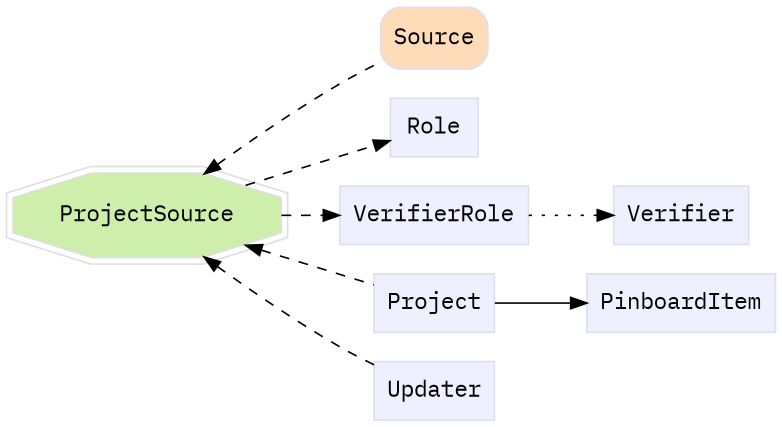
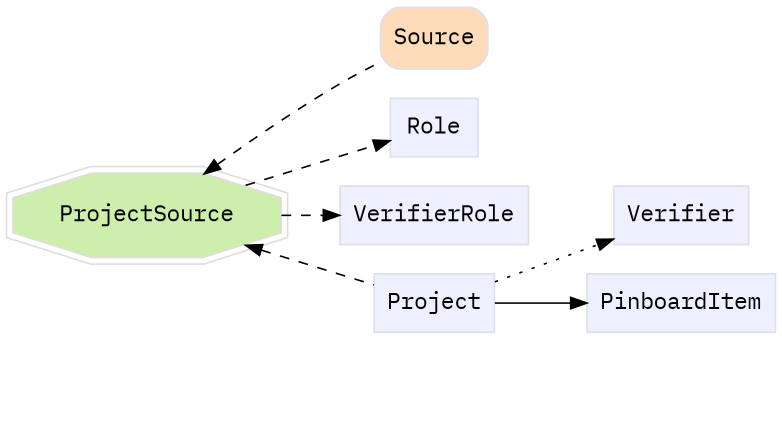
edge "VerifierRole" -> "Verifier": now "Project" -> "Verifier"
node "Updater": removed
